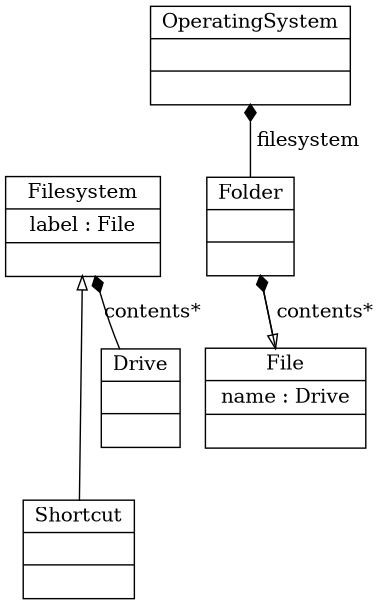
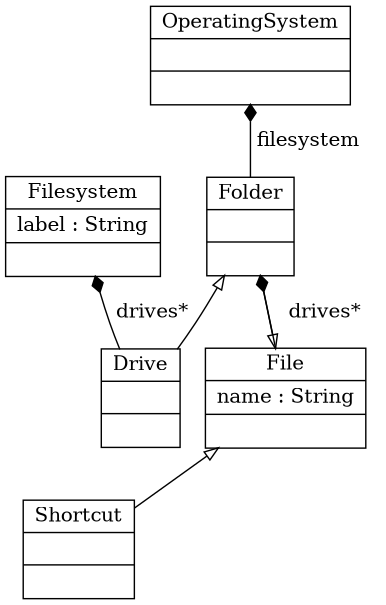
node "Filesystem": text "label : File" -> "label : String"
edge "Drive" -> "Filesystem": label " contents* " -> " drives* "
edge "File" -> "Folder": label " contents* " -> " drives* "
edge "Drive" -> "Folder": added
edge "Shortcut" -> "Filesystem": now "Shortcut" -> "File"
node "File": text "name : Drive" -> "name : String"
